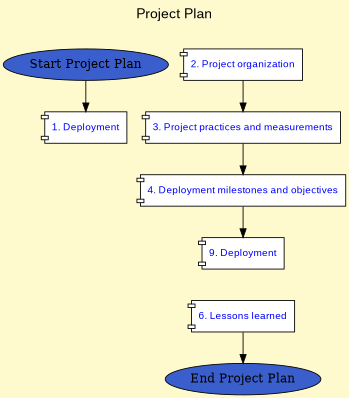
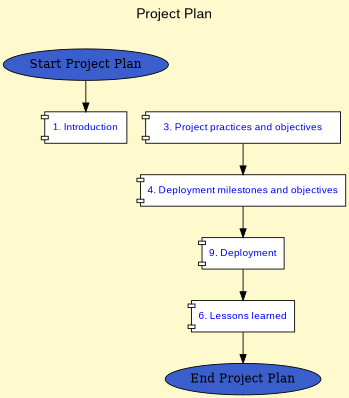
node "2. Project organization": removed
node "1. Deployment": label "1. Deployment" -> "1. Introduction"
node "3. Project practices and measurements": label "3. Project practices and measurements" -> "3. Project practices and objectives"
edge "9. Deployment" -> "6. Lessons learned": added
